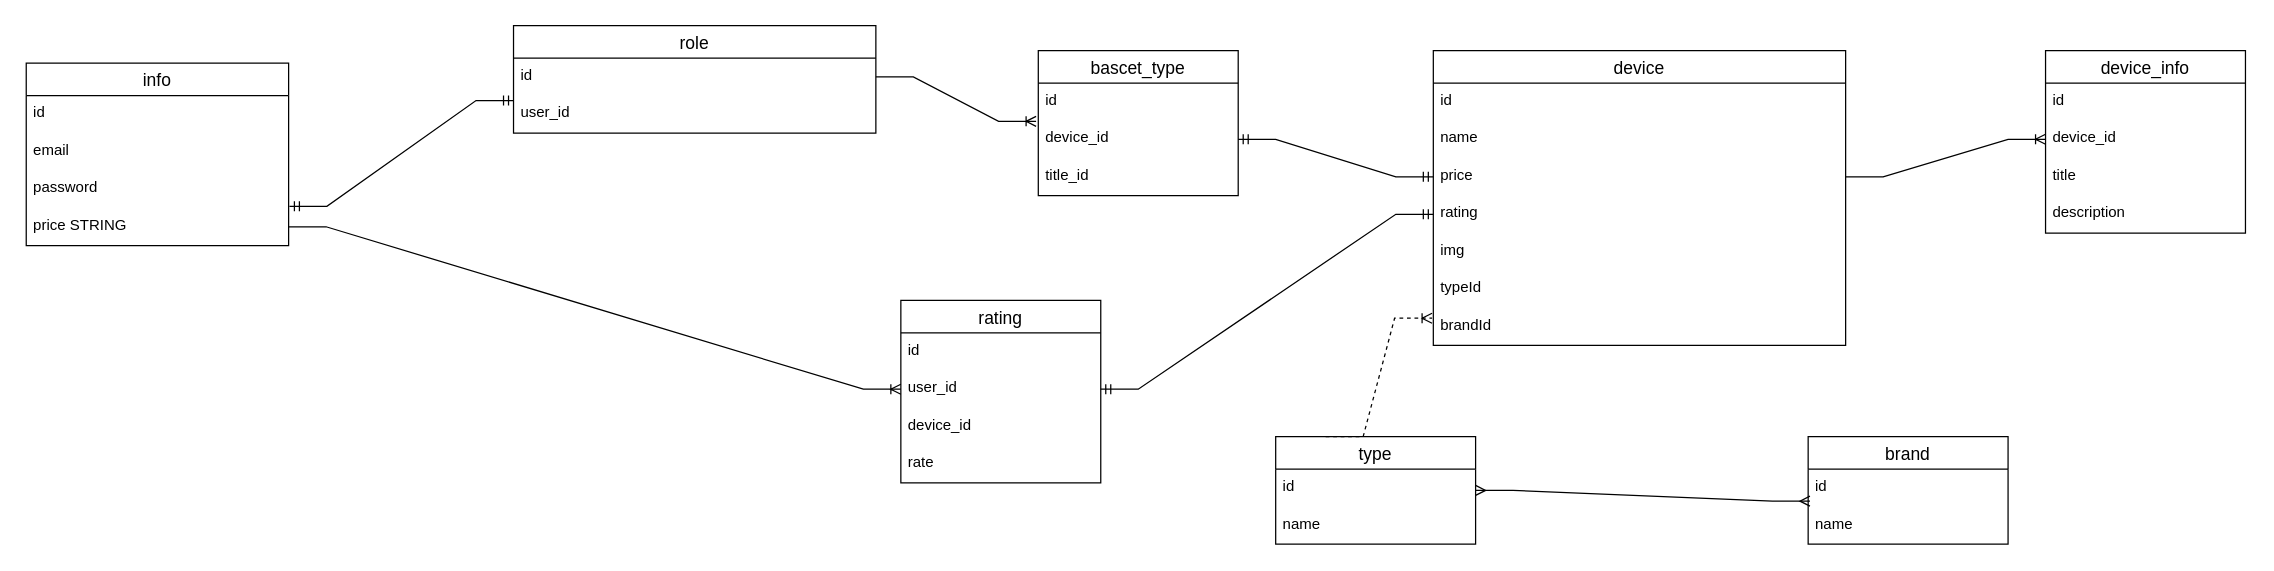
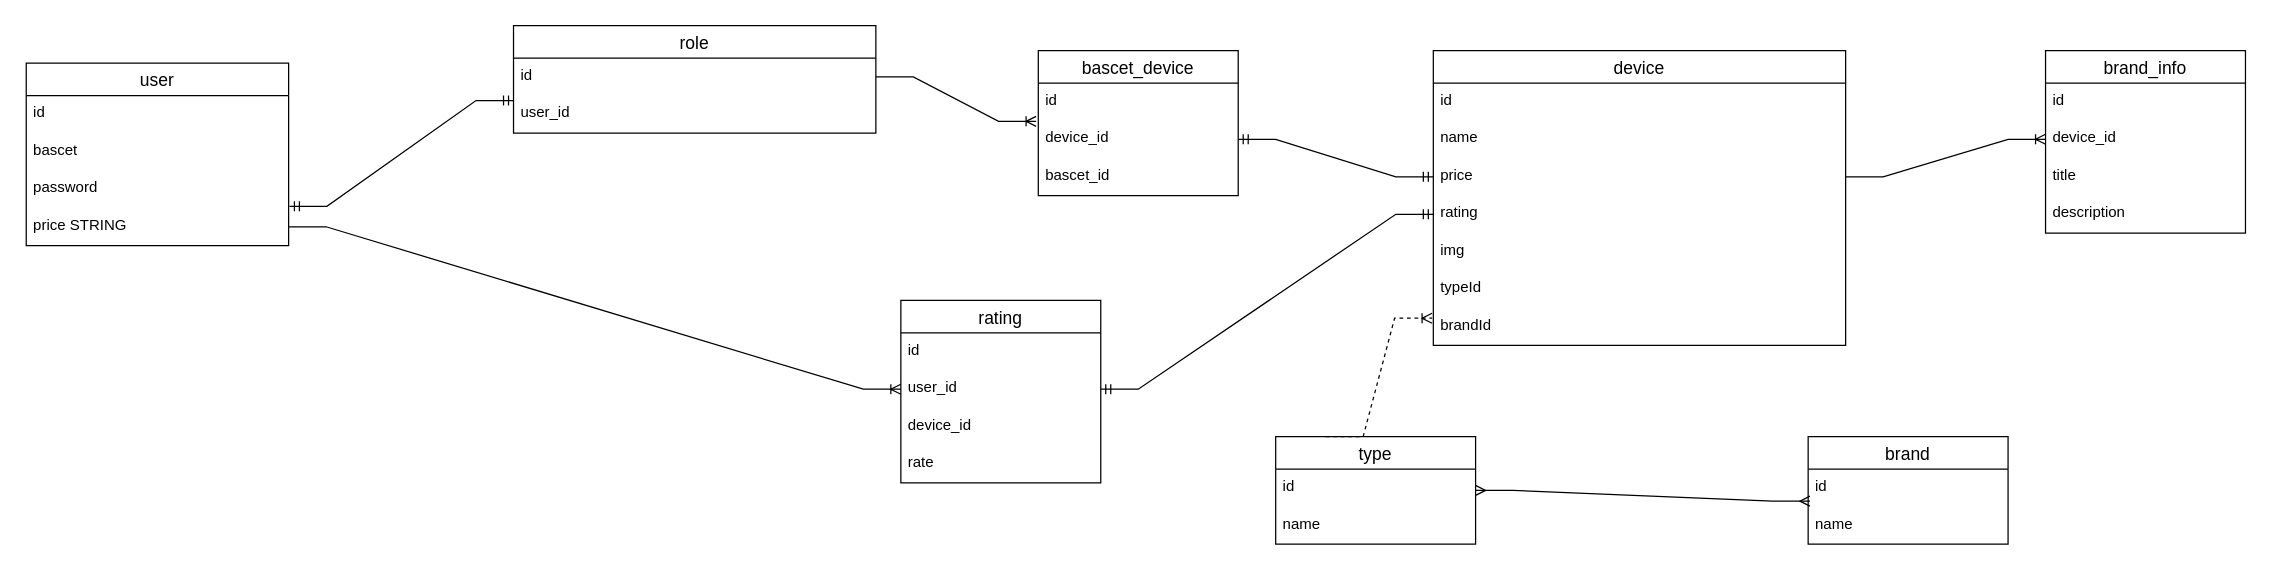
node "bascet_type": label "bascet_type" -> "bascet_device"
node "device_info": label "device_info" -> "brand_info"
node "info": label "info" -> "user"
node "email": label "email" -> "bascet"
node "title_id": label "title_id" -> "bascet_id"
